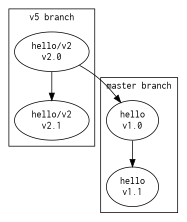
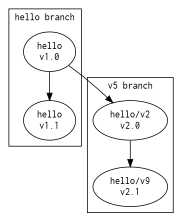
edge "hello/v2 v2.0" -> "hello v1.0": reversed
cluster "master branch": label "master branch" -> "hello branch"
node "hello/v2 v2.1": label "hello/v2 v2.1" -> "hello/v9 v2.1"
